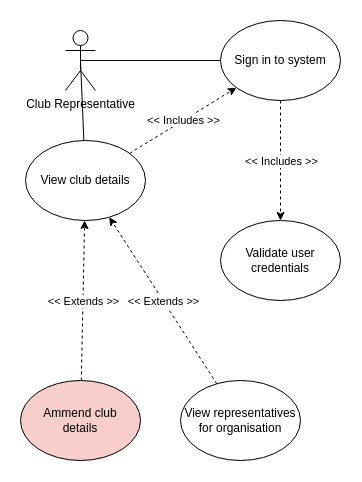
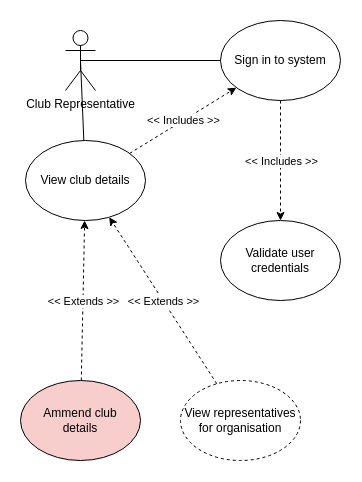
node "View representatives for organisation": style solid -> dashed
